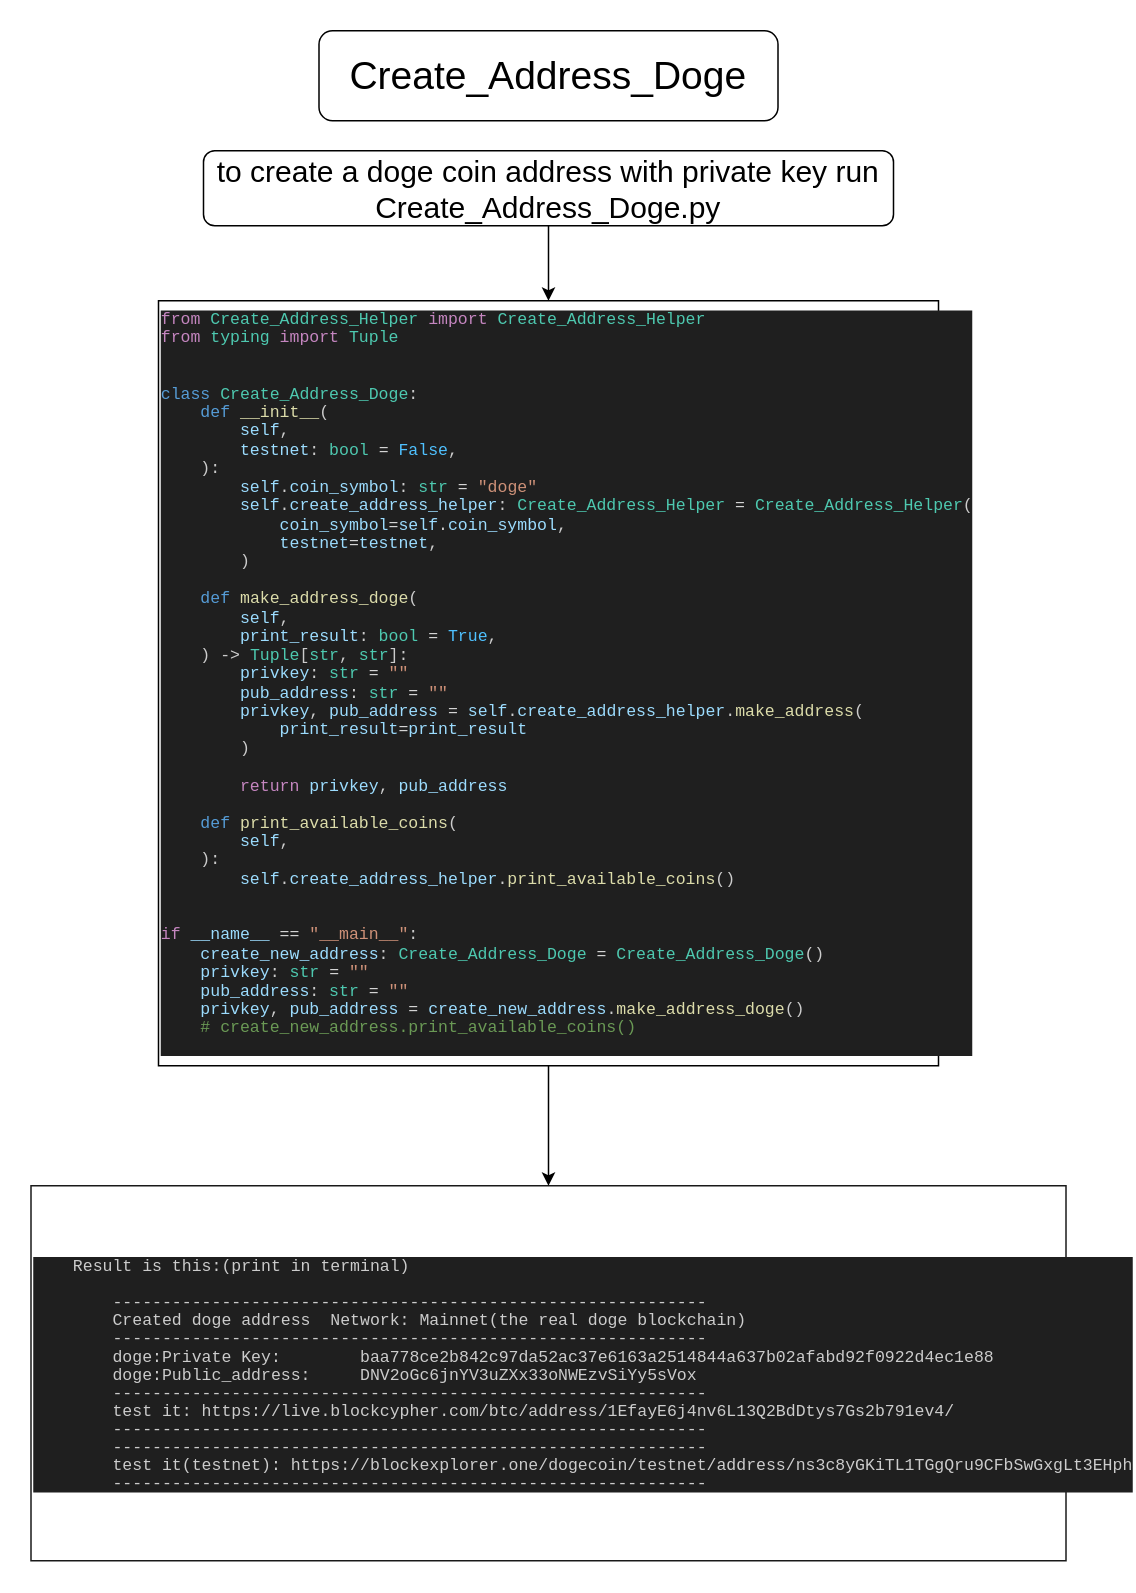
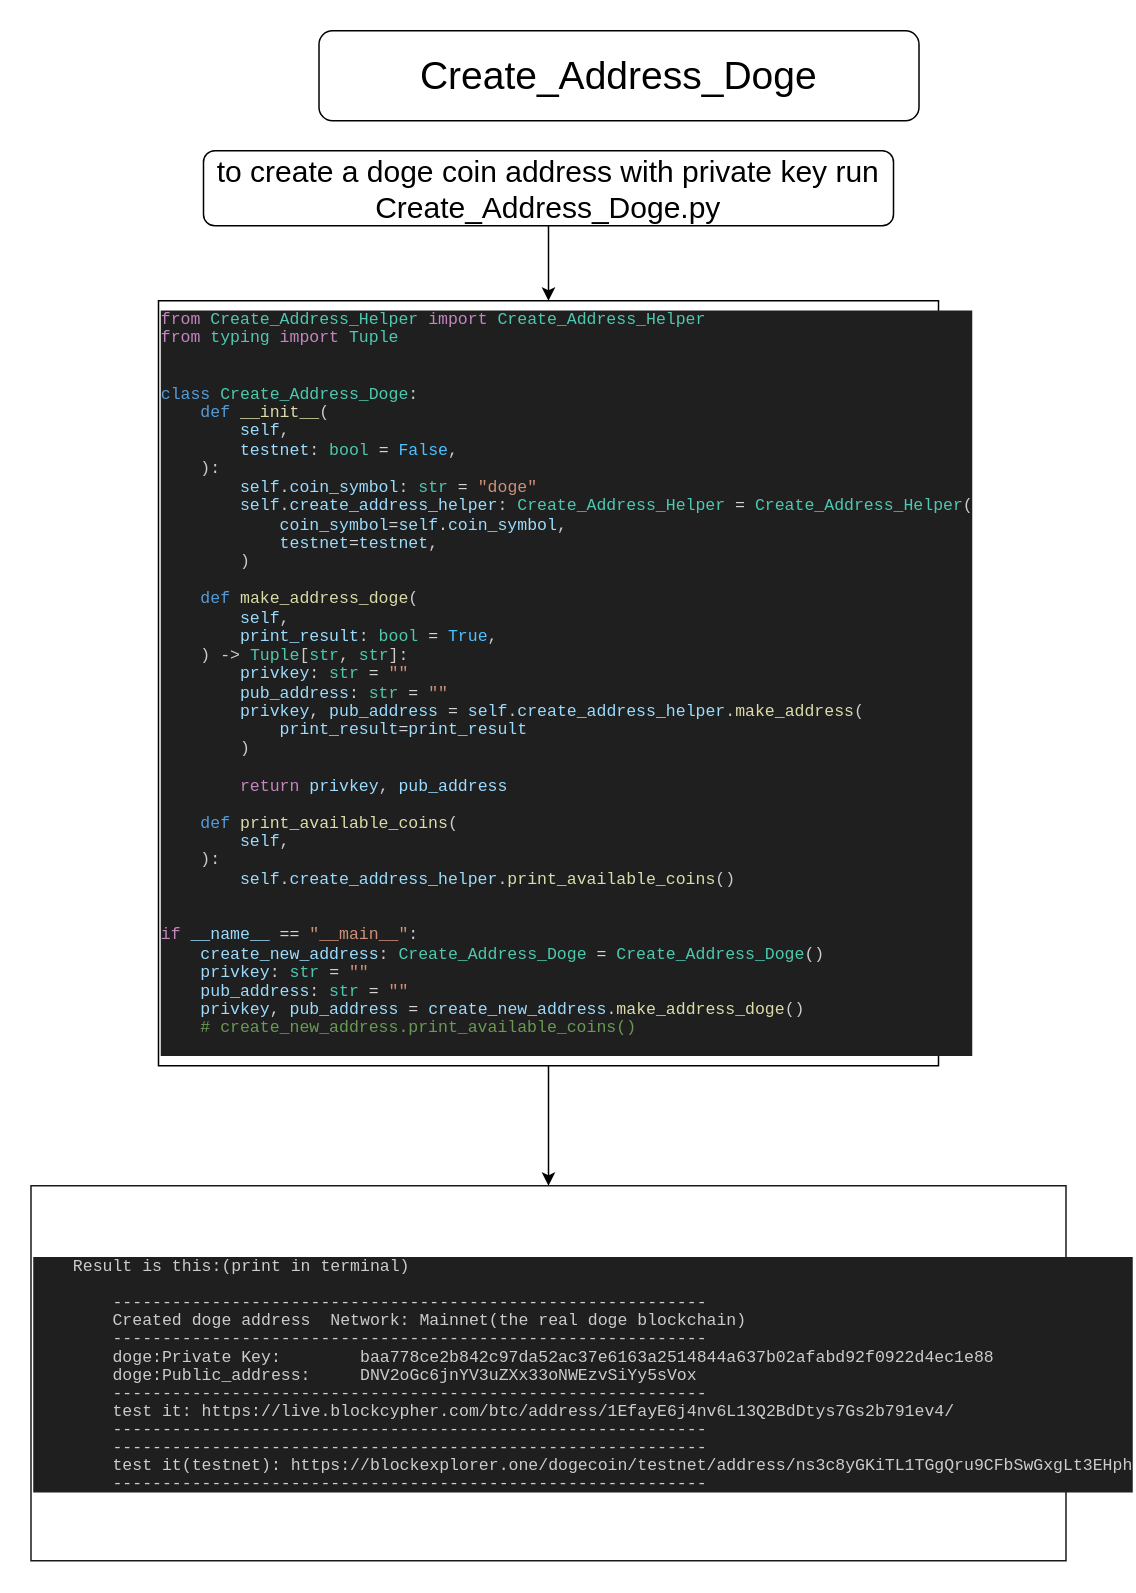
node "Create_Address_Doge": size 459x90 -> 600x90
